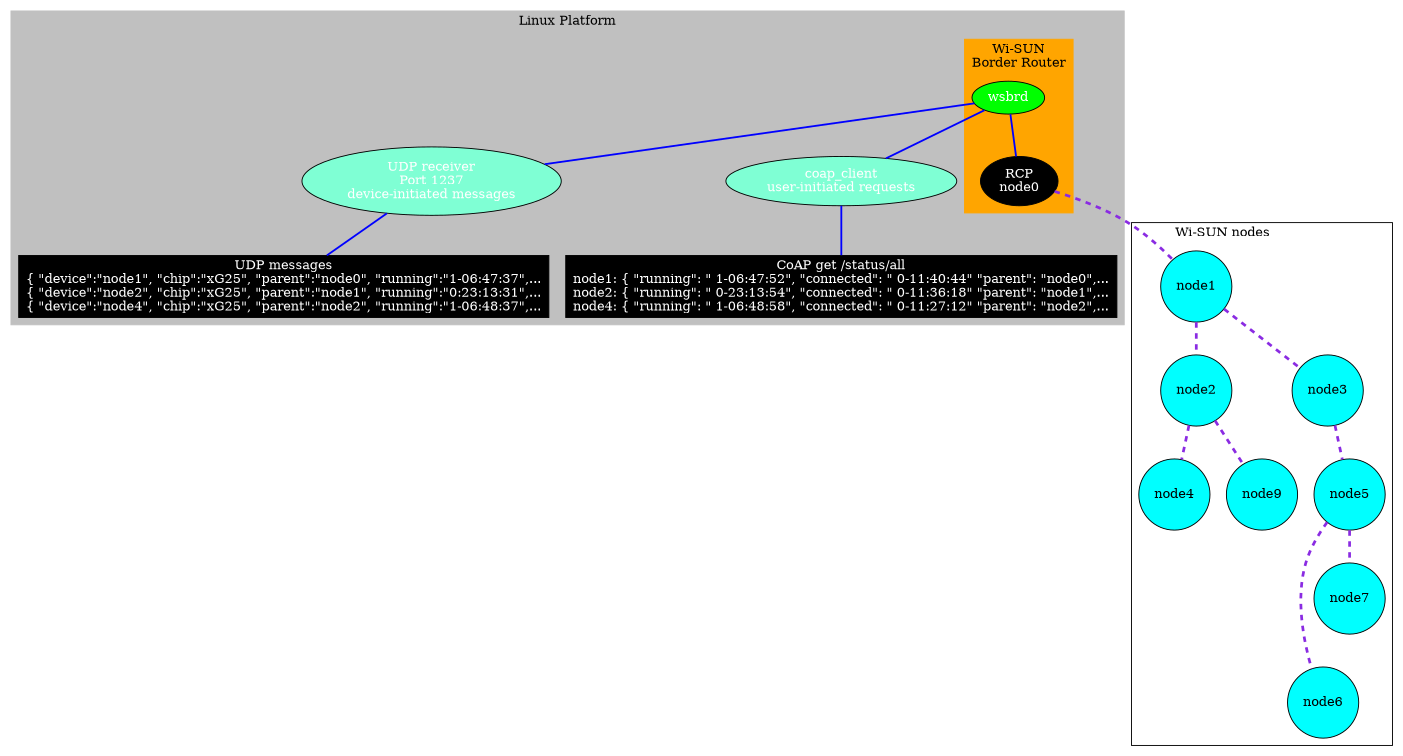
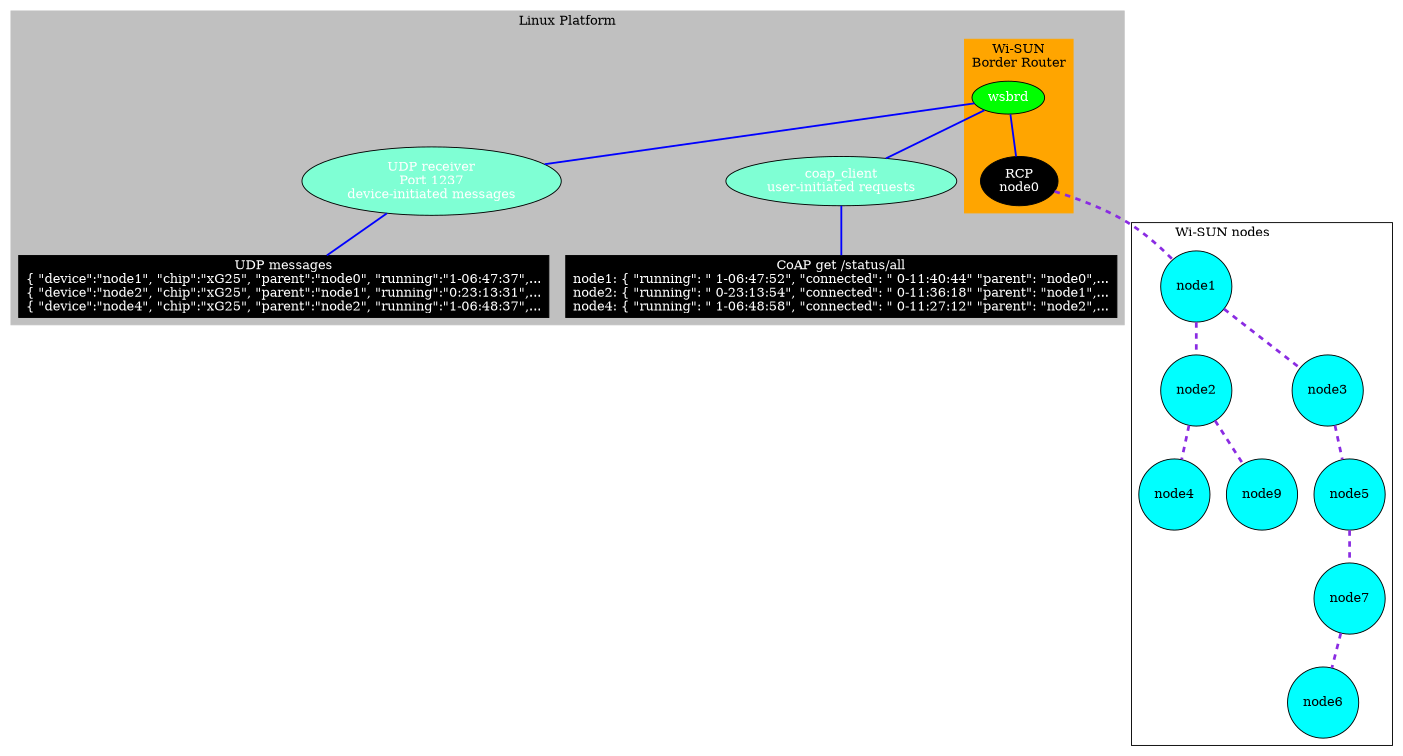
edge "node5" -- "node6": now "node7" -- "node6"
